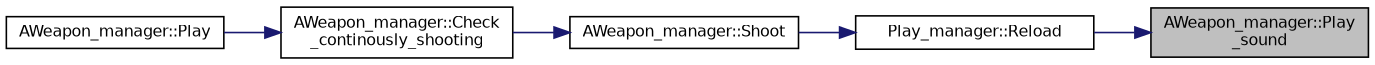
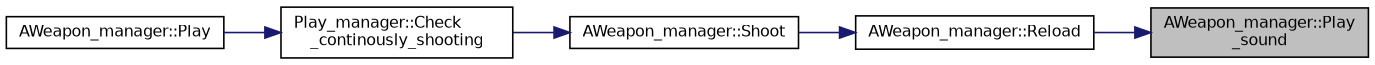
node "AWeapon_manager::Check _continously_shooting": label "AWeapon_manager::Check _continously_shooting" -> "Play_manager::Check _continously_shooting"
node "Play_manager::Reload": label "Play_manager::Reload" -> "AWeapon_manager::Reload"
